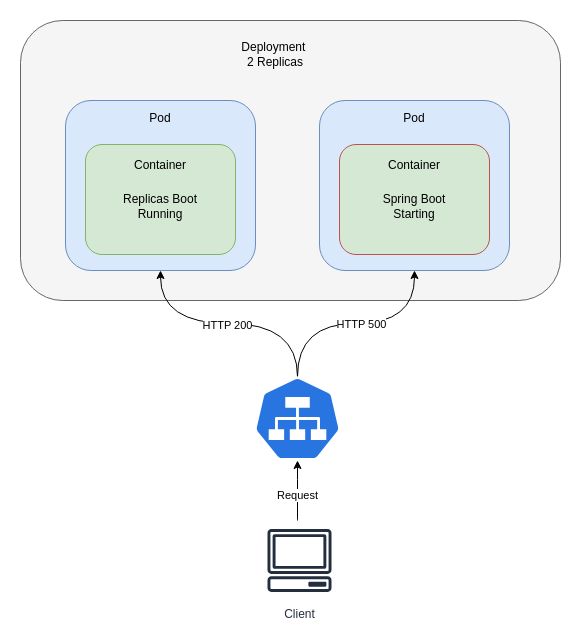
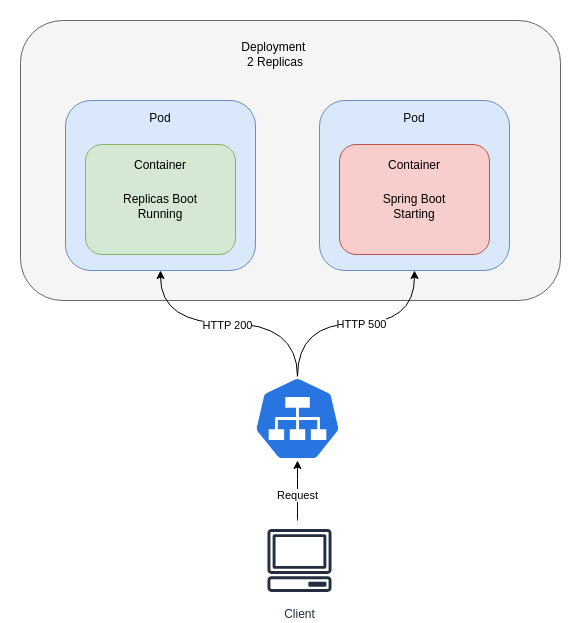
node "Spring Boot Starting": fillcolor #d5e8d4 -> #f8cecc
